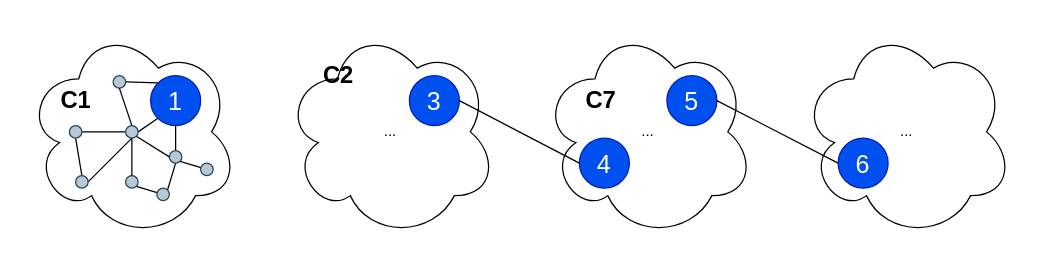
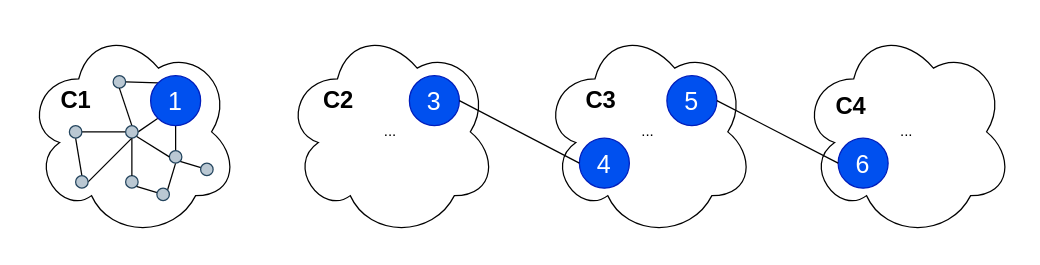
node "C2": moved (338, 76) -> (338, 101)
node "C7": label "C7" -> "C3"
node "C4": added
